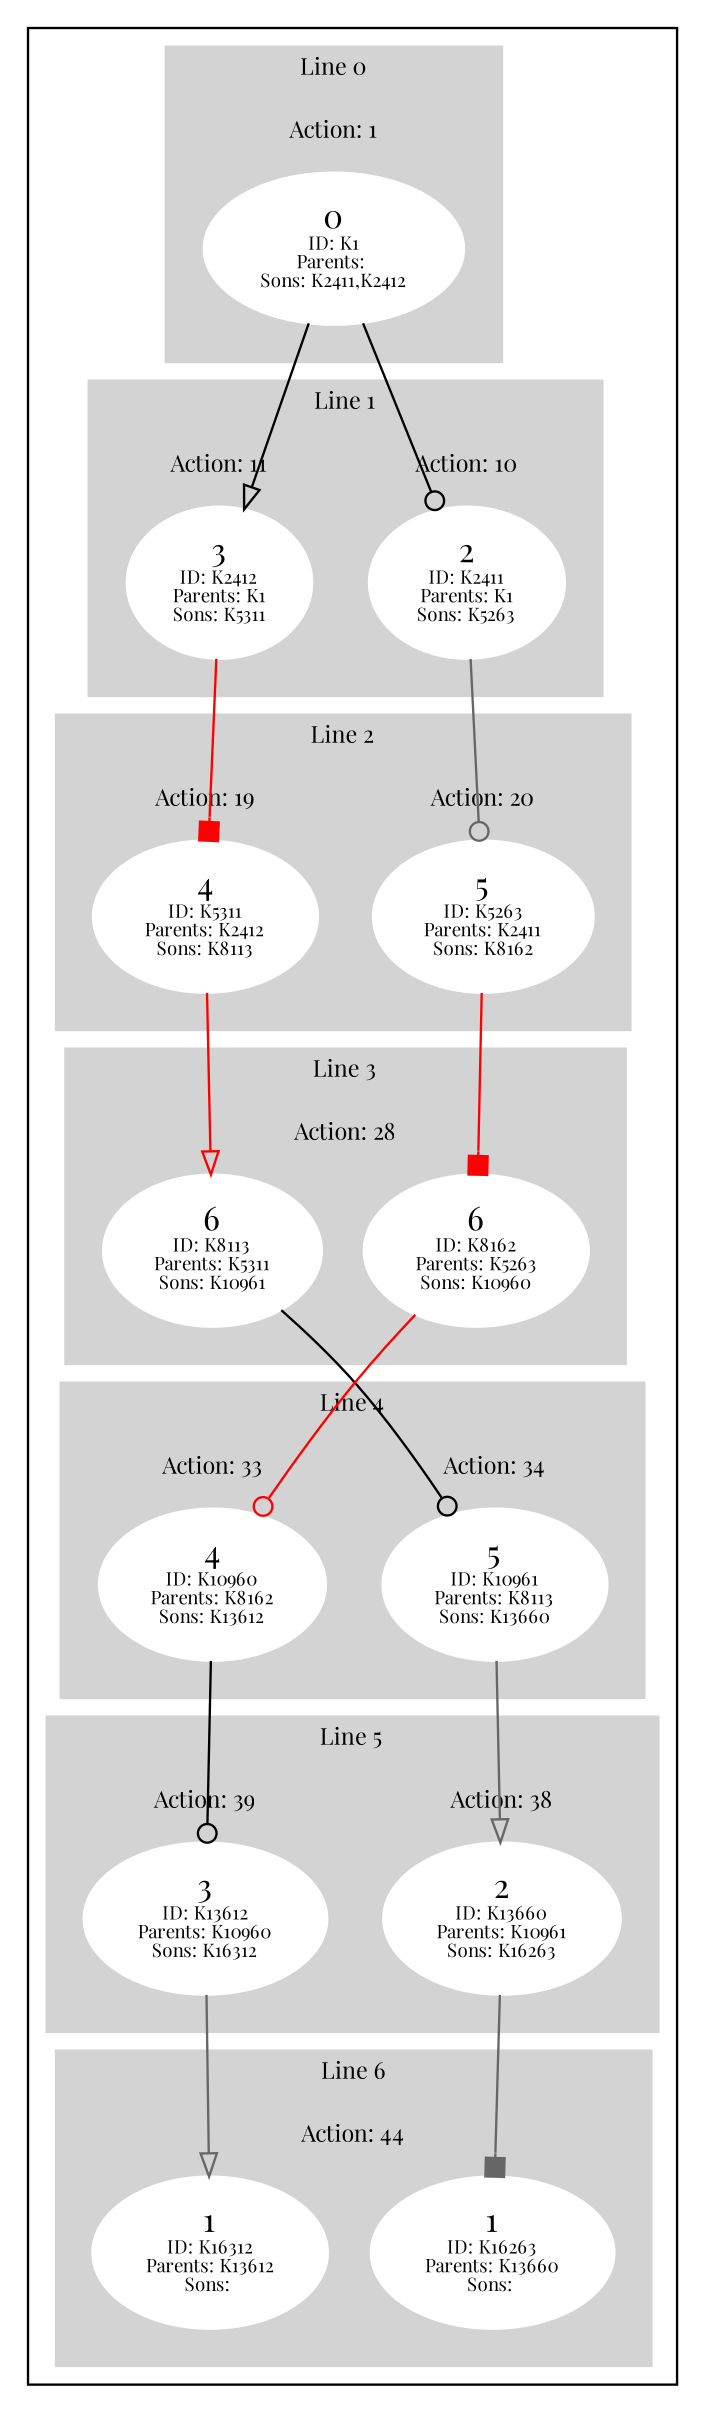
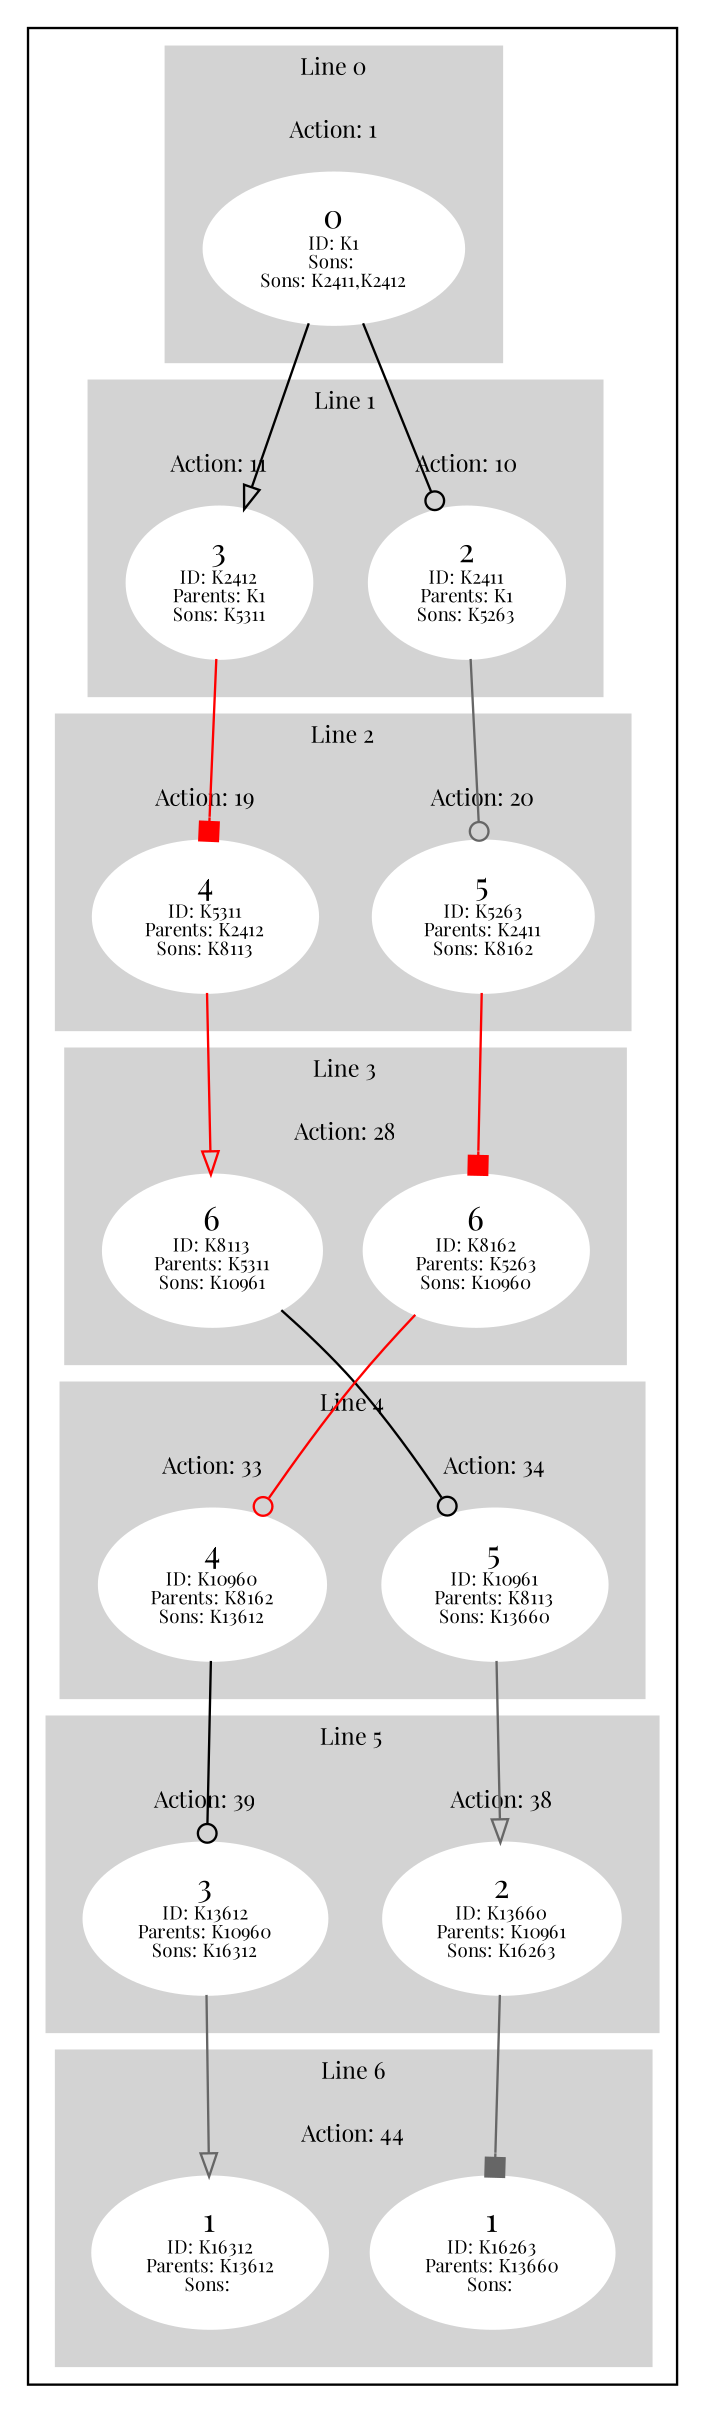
node "0": text "Parents:" -> "Sons:"
